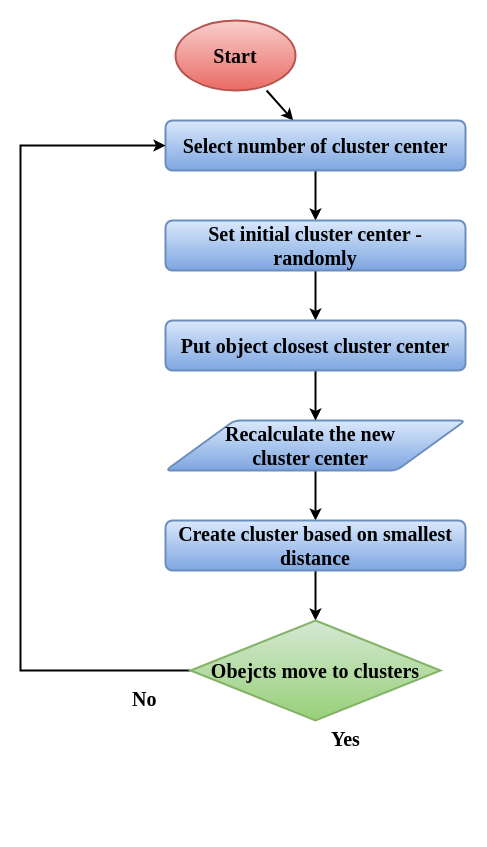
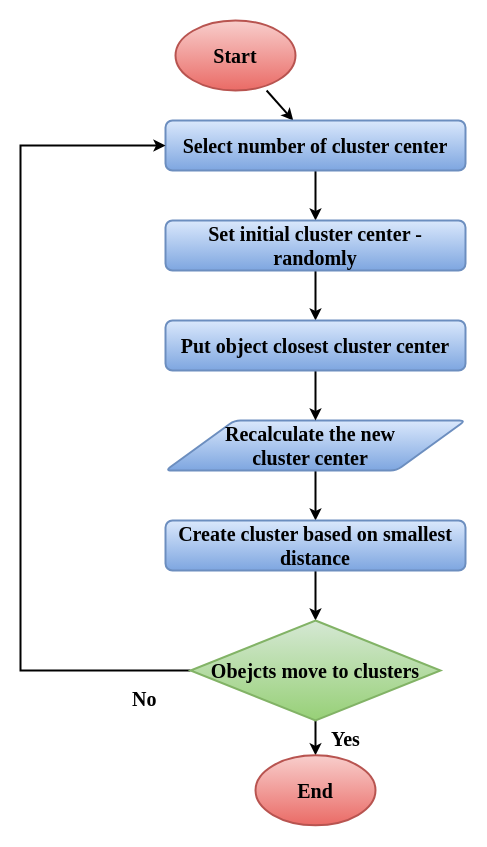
edge "Obejcts move to clusters" -> "End": added
node "End": added
